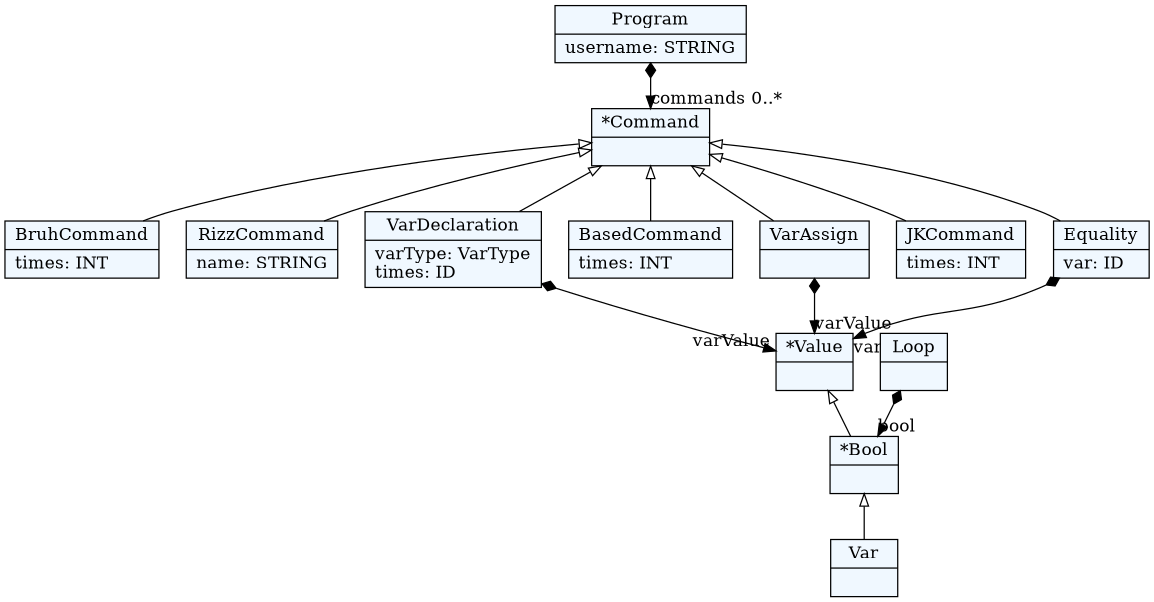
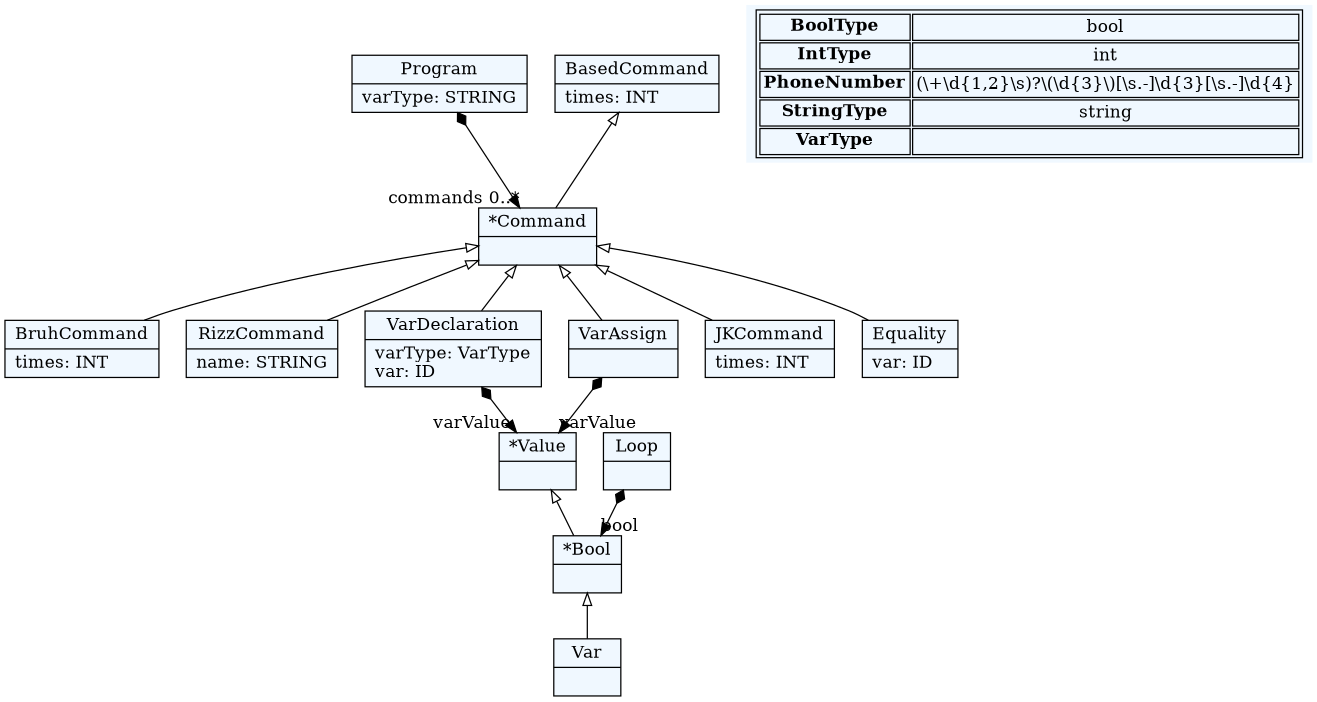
node "Program": text "username: STRING" -> "varType: STRING"
node "BoolType": added
edge "BasedCommand" -> "*Command": reversed
node "VarDeclaration": text "times: ID" -> "var: ID"
edge "Equality" -- "*Value": removed
